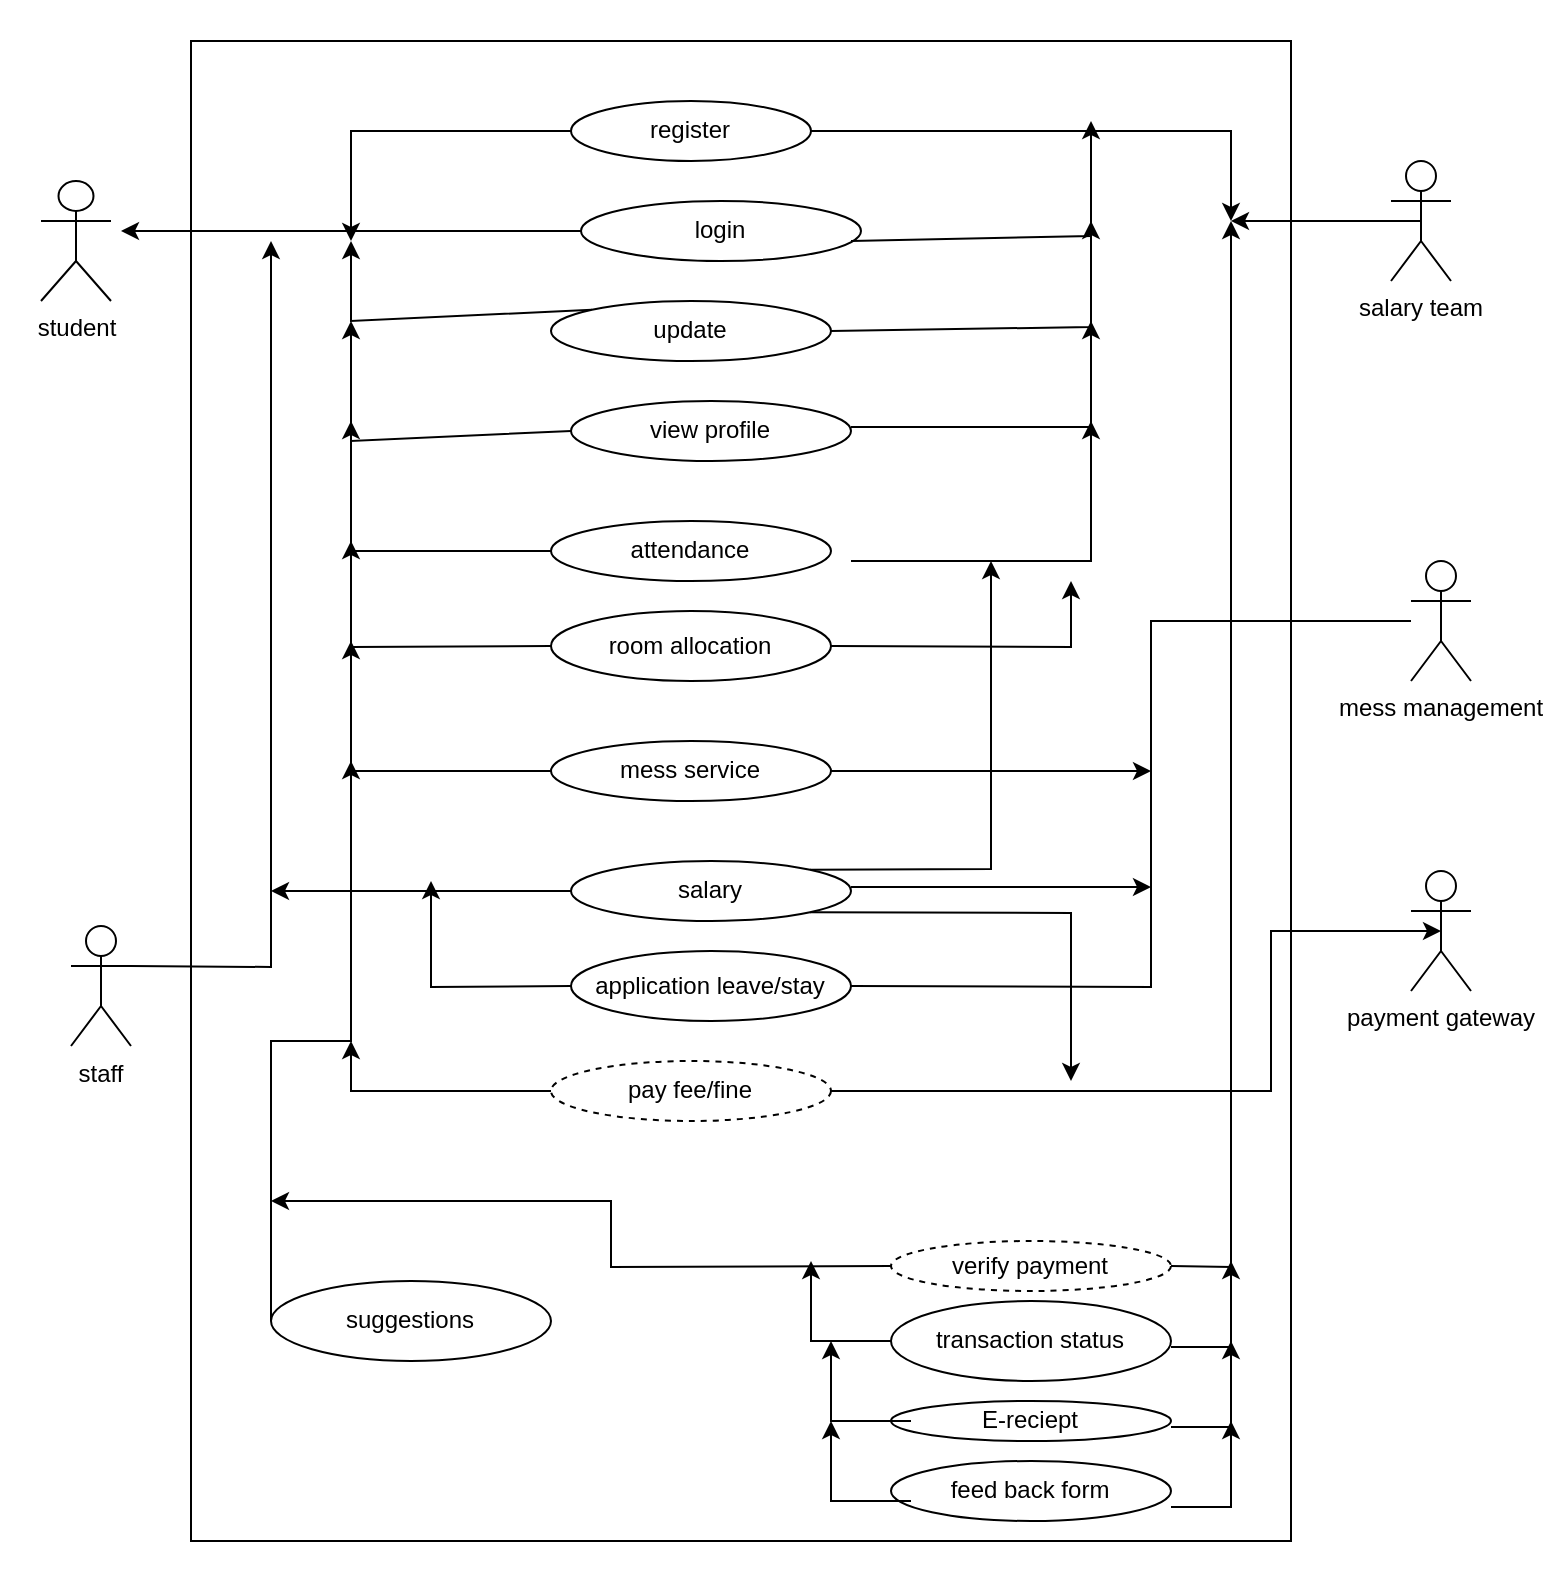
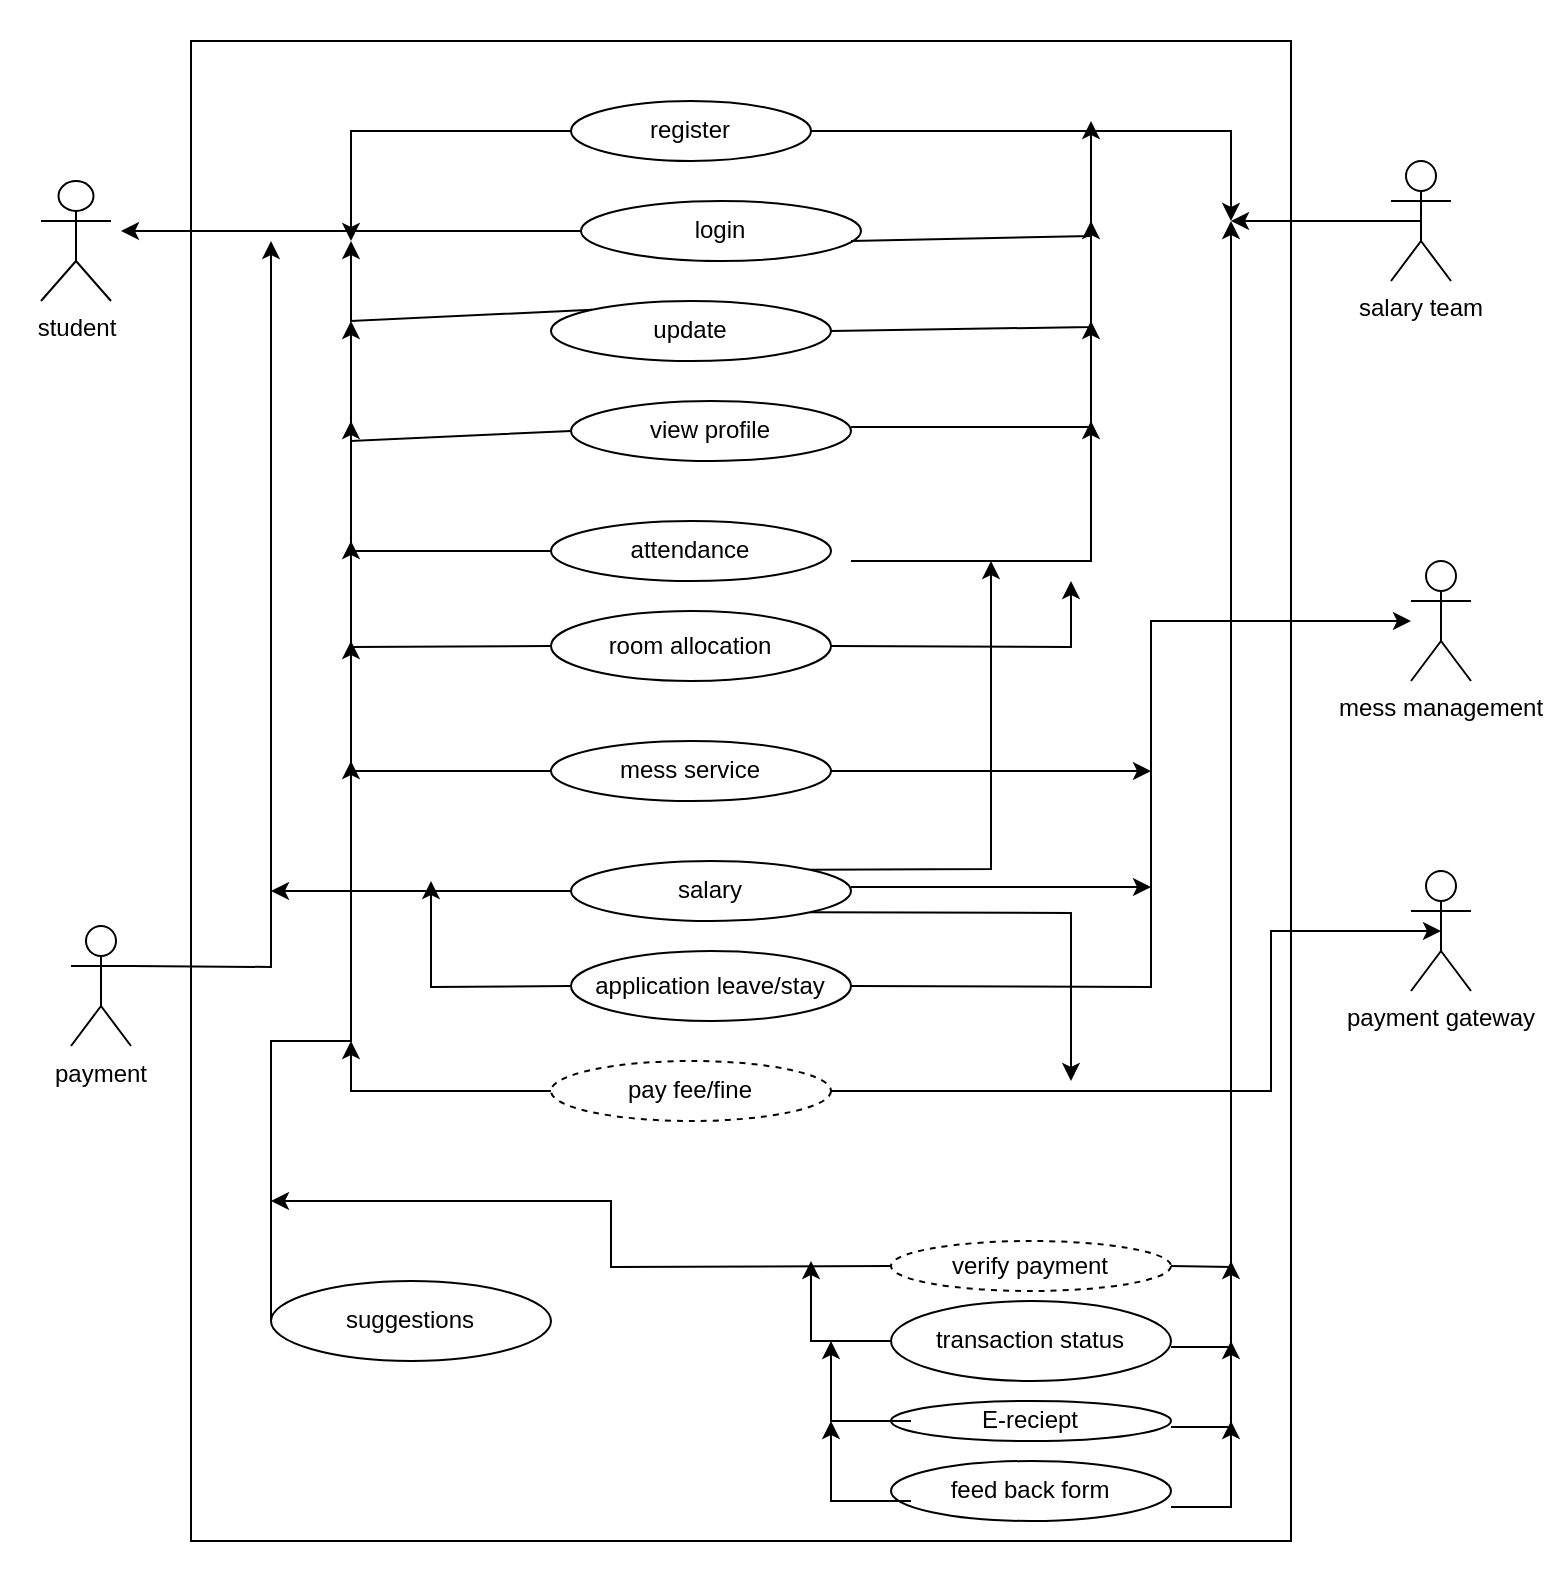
edge "mess management" -- "application leave/stay": arrowhead none -> classic
node "staff": label "staff" -> "payment"
